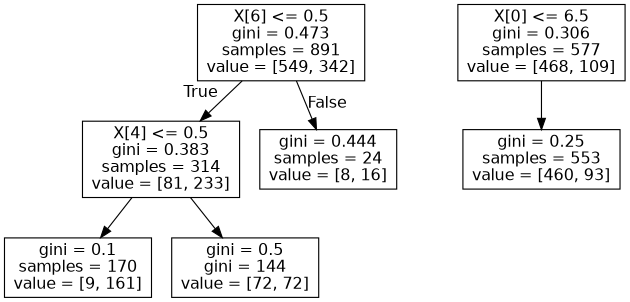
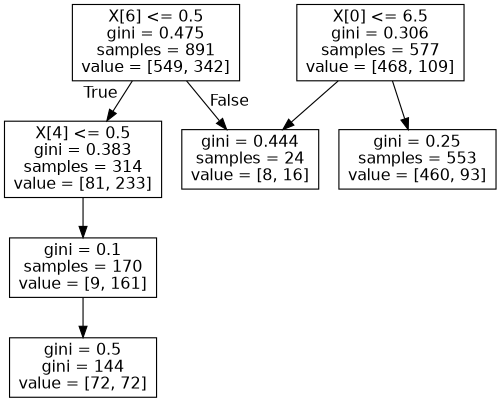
node "X[6] <= 0.5 gini = 0.473 samples = 891 value = [549, 342]": label "X[6] <= 0.5 gini = 0.473 samples = 891 value = [549, 342]" -> "X[6] <= 0.5 gini = 0.475 samples = 891 value = [549, 342]"
edge "X[0] <= 6.5 gini = 0.306 samples = 577 value = [468, 109]" -> "gini = 0.444 samples = 24 value = [8, 16]": added
edge "X[4] <= 0.5 gini = 0.383 samples = 314 value = [81, 233]" -> "gini = 0.5 gini = 144 value = [72, 72]": now "gini = 0.1 samples = 170 value = [9, 161]" -> "gini = 0.5 gini = 144 value = [72, 72]"
